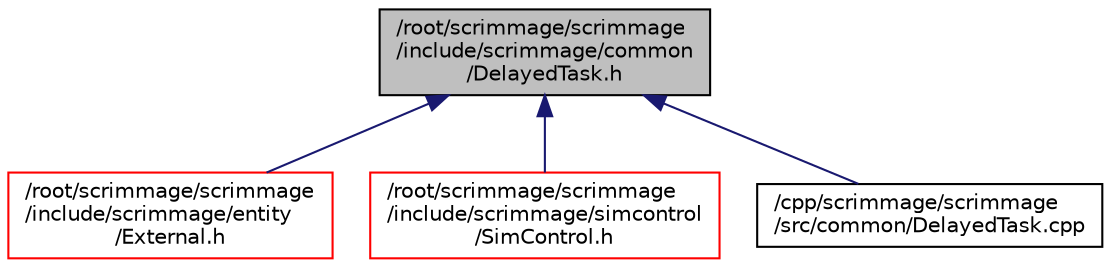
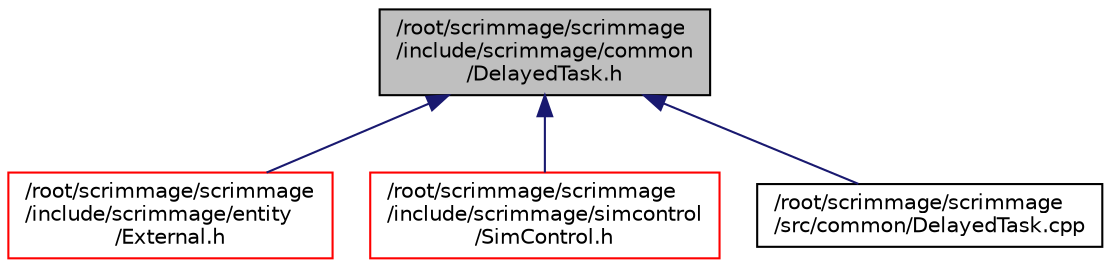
node "/cpp/scrimmage/scrimmage /src/common/DelayedTask.cpp": label "/cpp/scrimmage/scrimmage /src/common/DelayedTask.cpp" -> "/root/scrimmage/scrimmage /src/common/DelayedTask.cpp"
